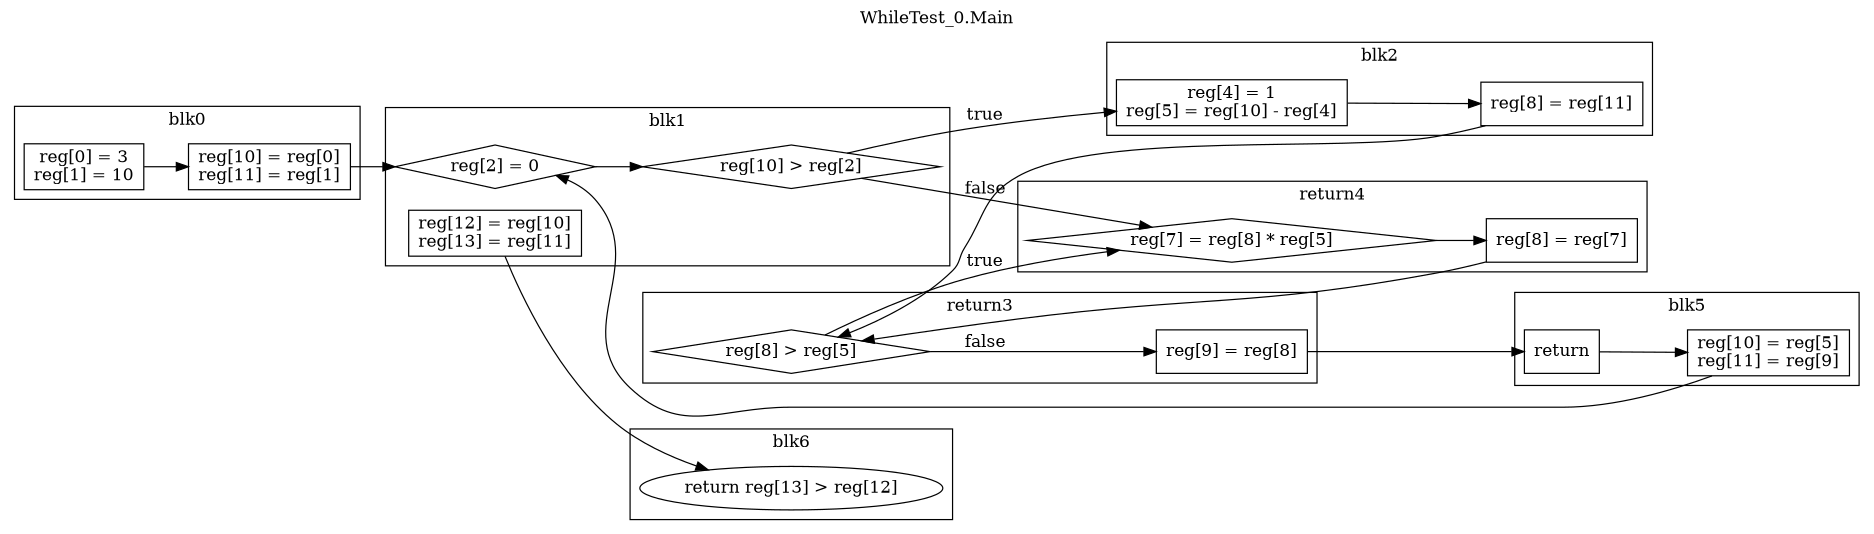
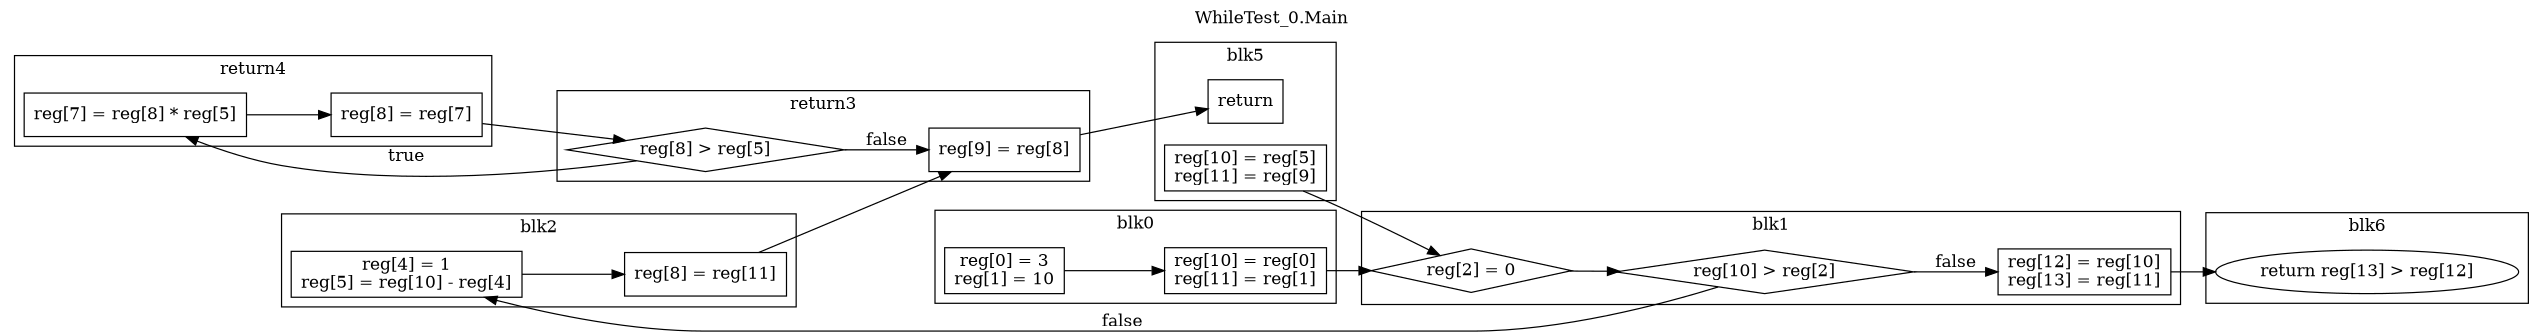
edge "reg[10] > reg[2]" -> "reg[4] = 1 reg[5] = reg[10] - reg[4]": label "true" -> "false"
edge "reg[8] = reg[11]" -> "reg[8] > reg[5]": now "reg[8] = reg[11]" -> "reg[9] = reg[8]"
edge "reg[10] > reg[2]" -> "reg[7] = reg[8] * reg[5]": now "reg[10] > reg[2]" -> "reg[12] = reg[10] reg[13] = reg[11]"
node "reg[7] = reg[8] * reg[5]": shape diamond -> box
edge "return" -> "reg[10] = reg[5] reg[11] = reg[9]": removed
